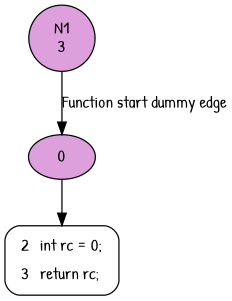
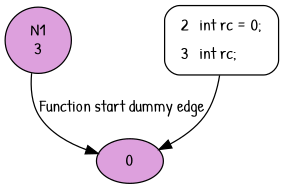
edge "0" -> "2": reversed
node "2": text "return rc;" -> "int rc;"
